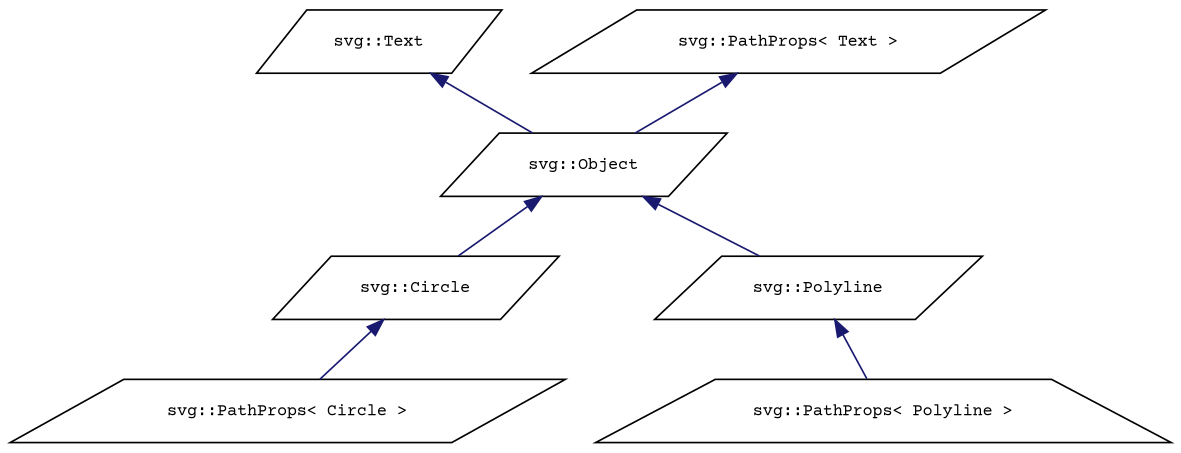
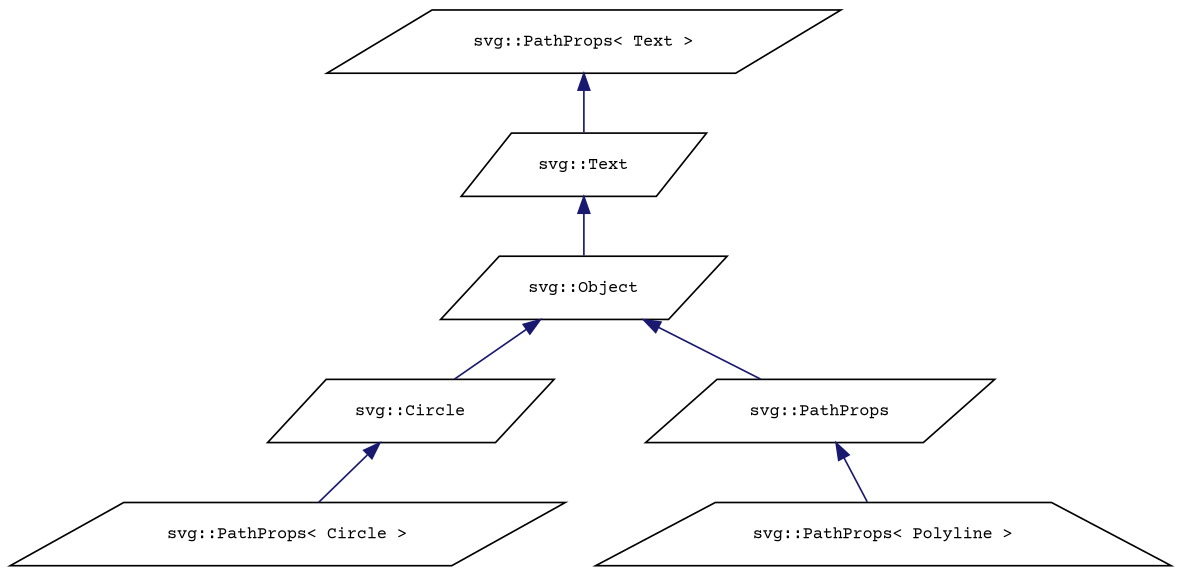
edge "svg::Object" -> "svg::PathProps< Text >": now "svg::Text" -> "svg::PathProps< Text >"
node "svg::Polyline": label "svg::Polyline" -> "svg::PathProps"
